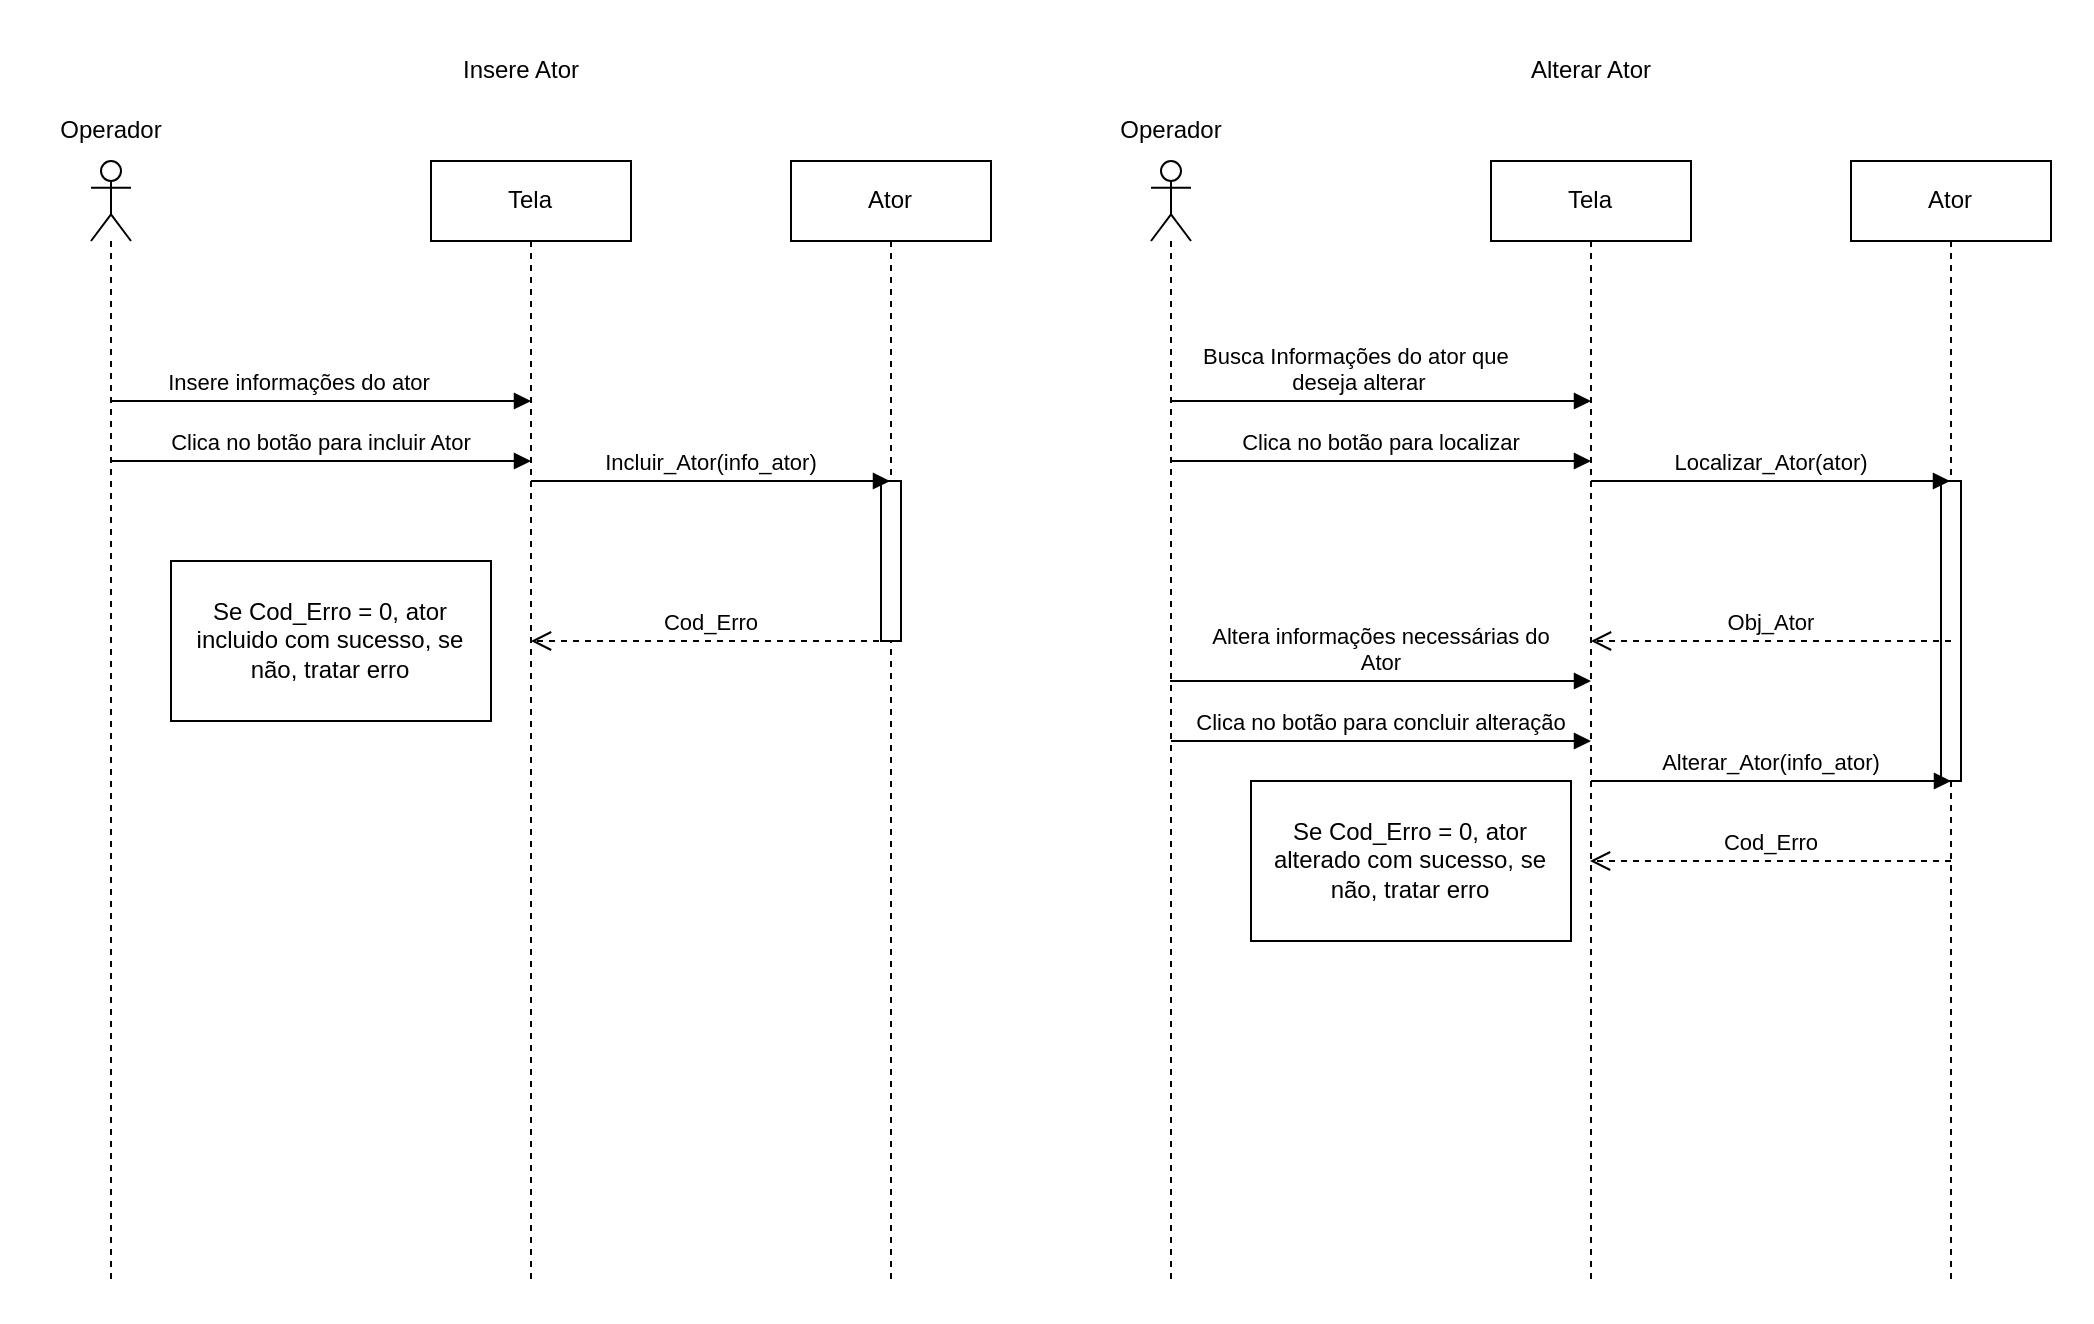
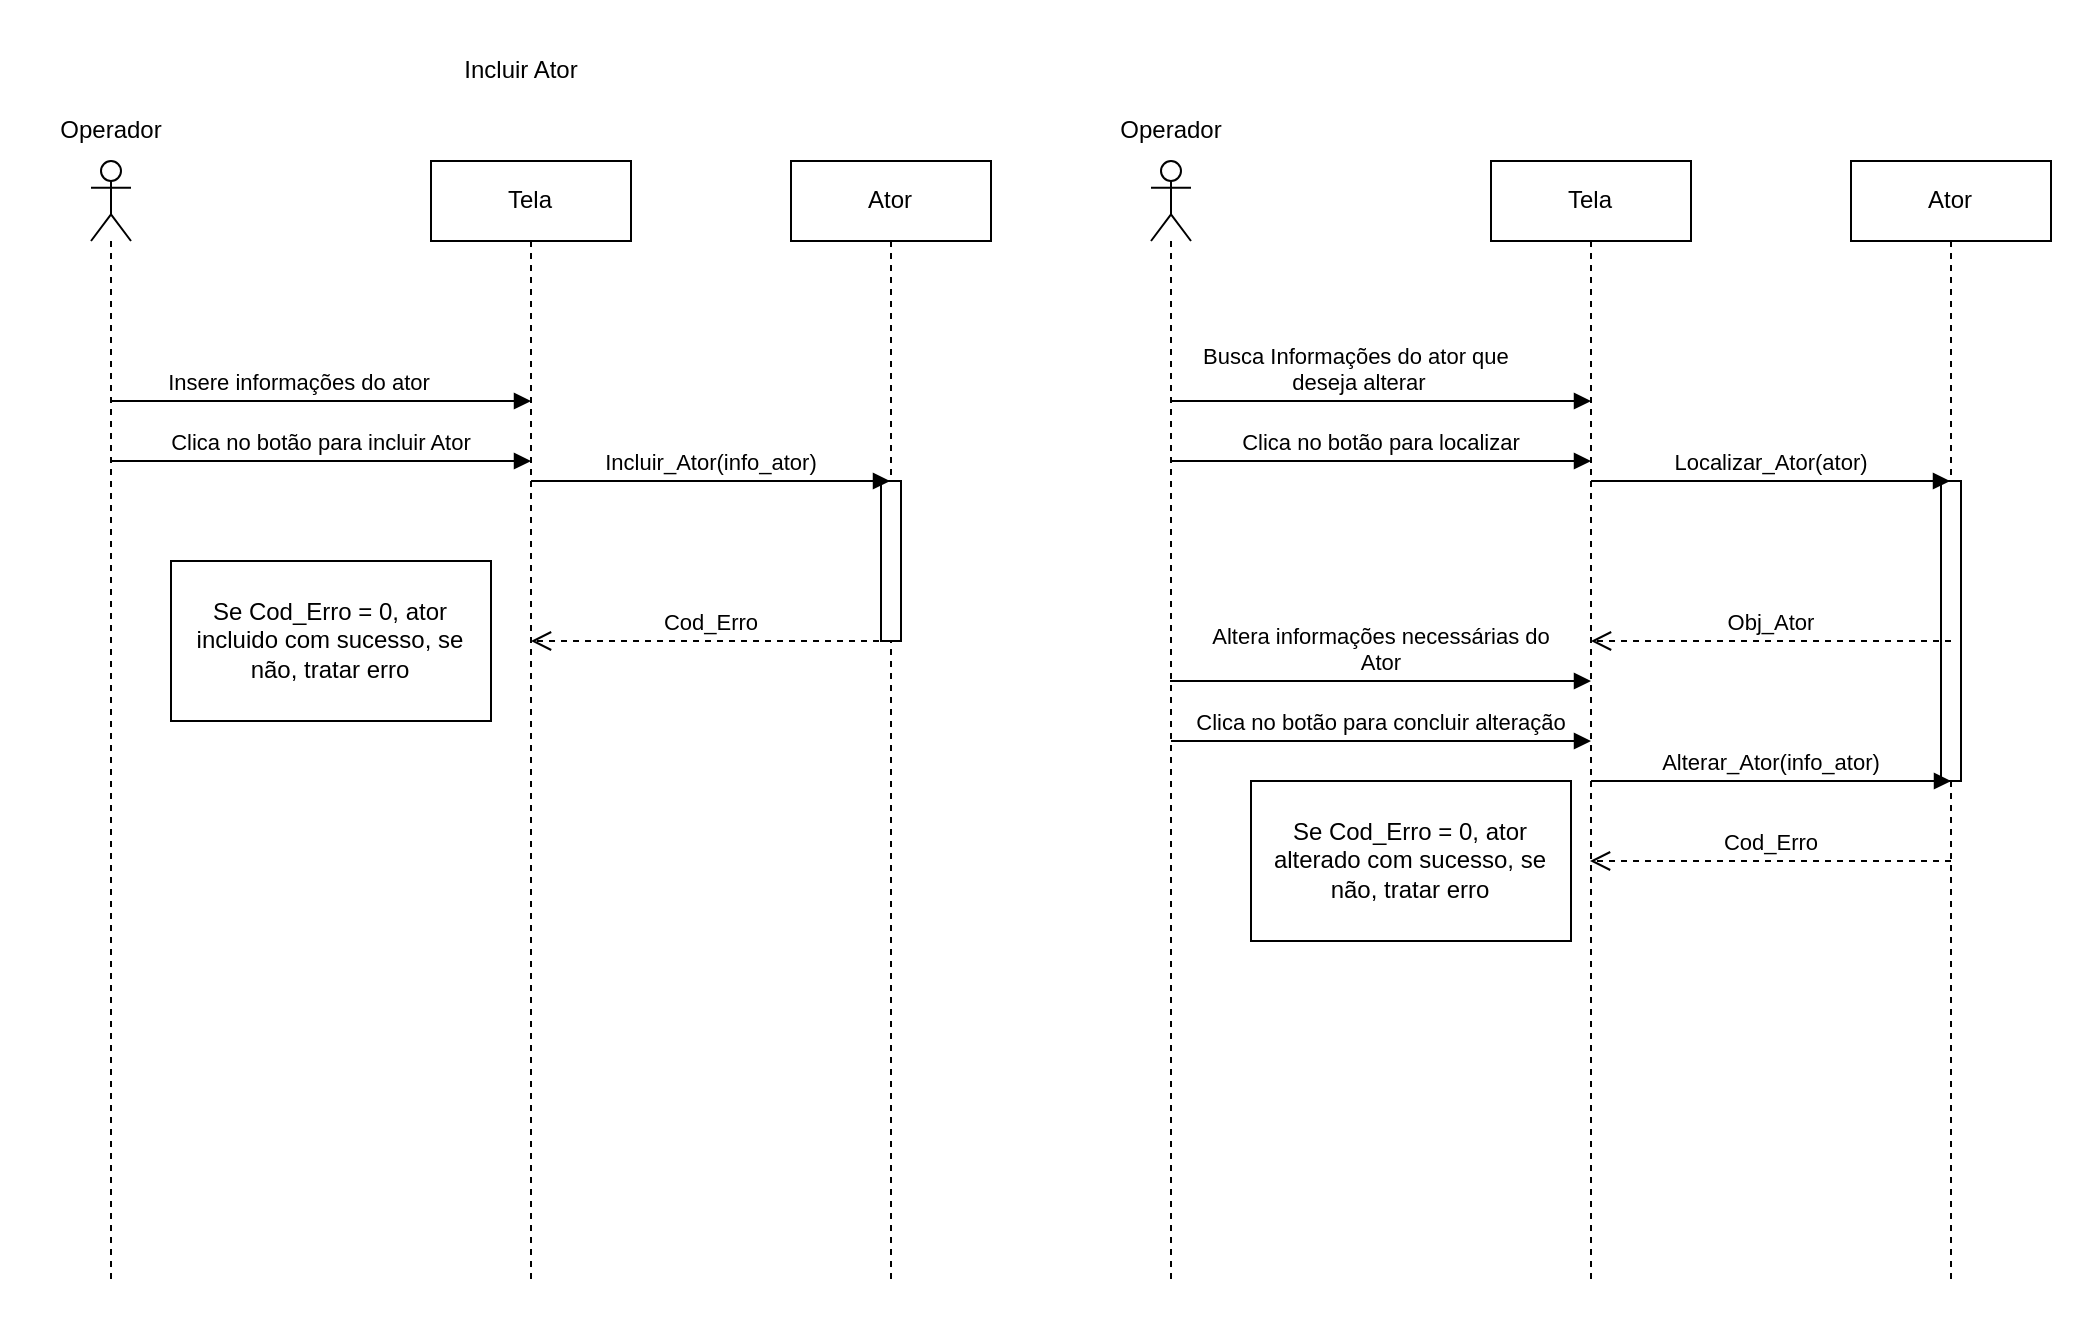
node "Insere Ator": label "Insere Ator" -> "Incluir Ator"
node "Alterar Ator": removed
